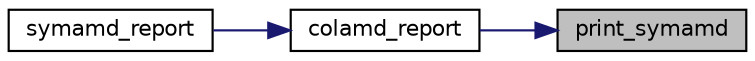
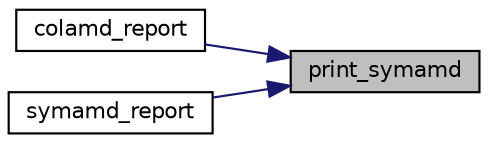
edge "symamd_report" -> "colamd_report": now "symamd_report" -> "print_symamd"
